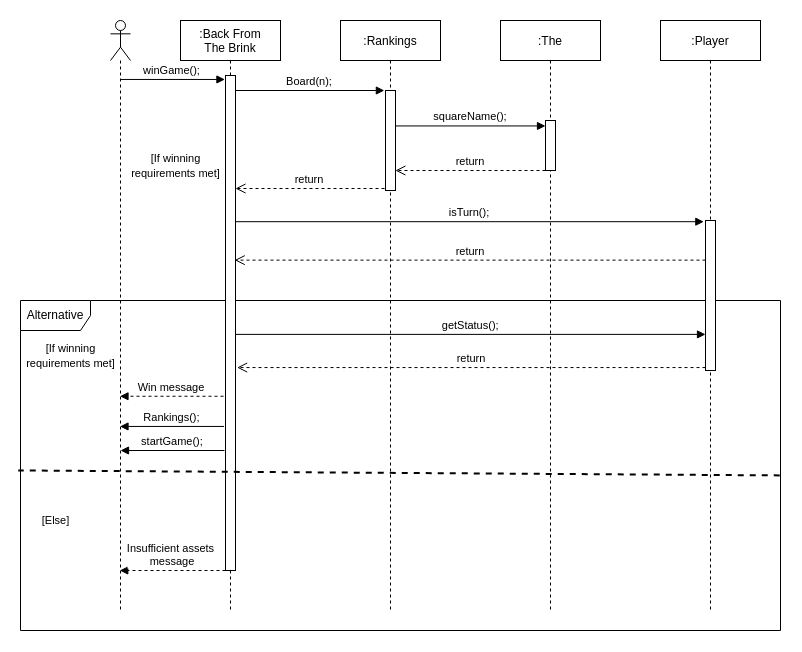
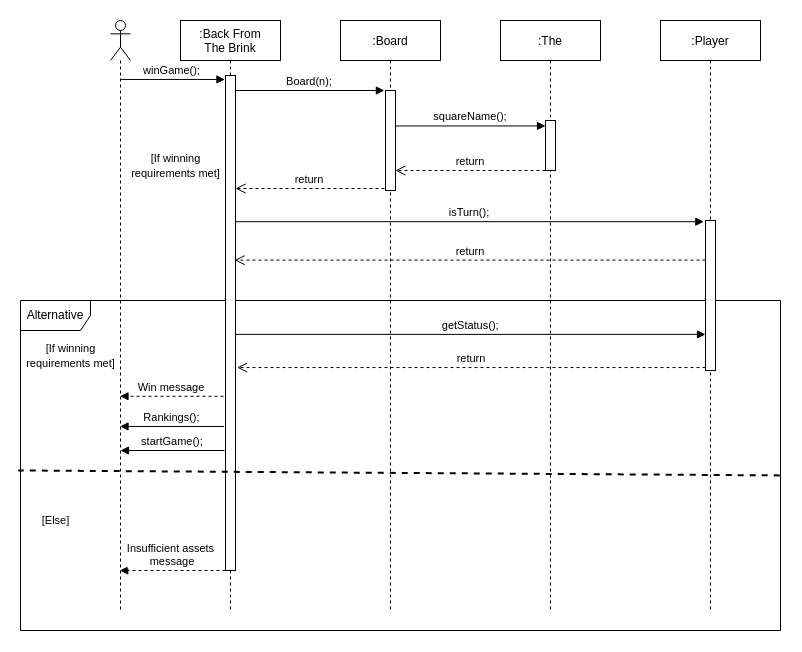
node ":Rankings": label ":Rankings" -> ":Board"
